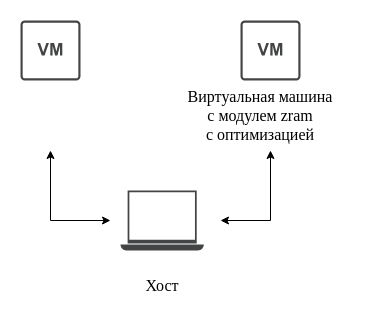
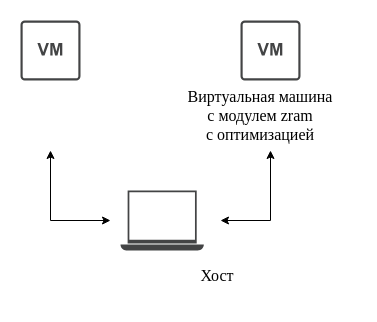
node "Хост": moved (162, 286) -> (217, 276)
